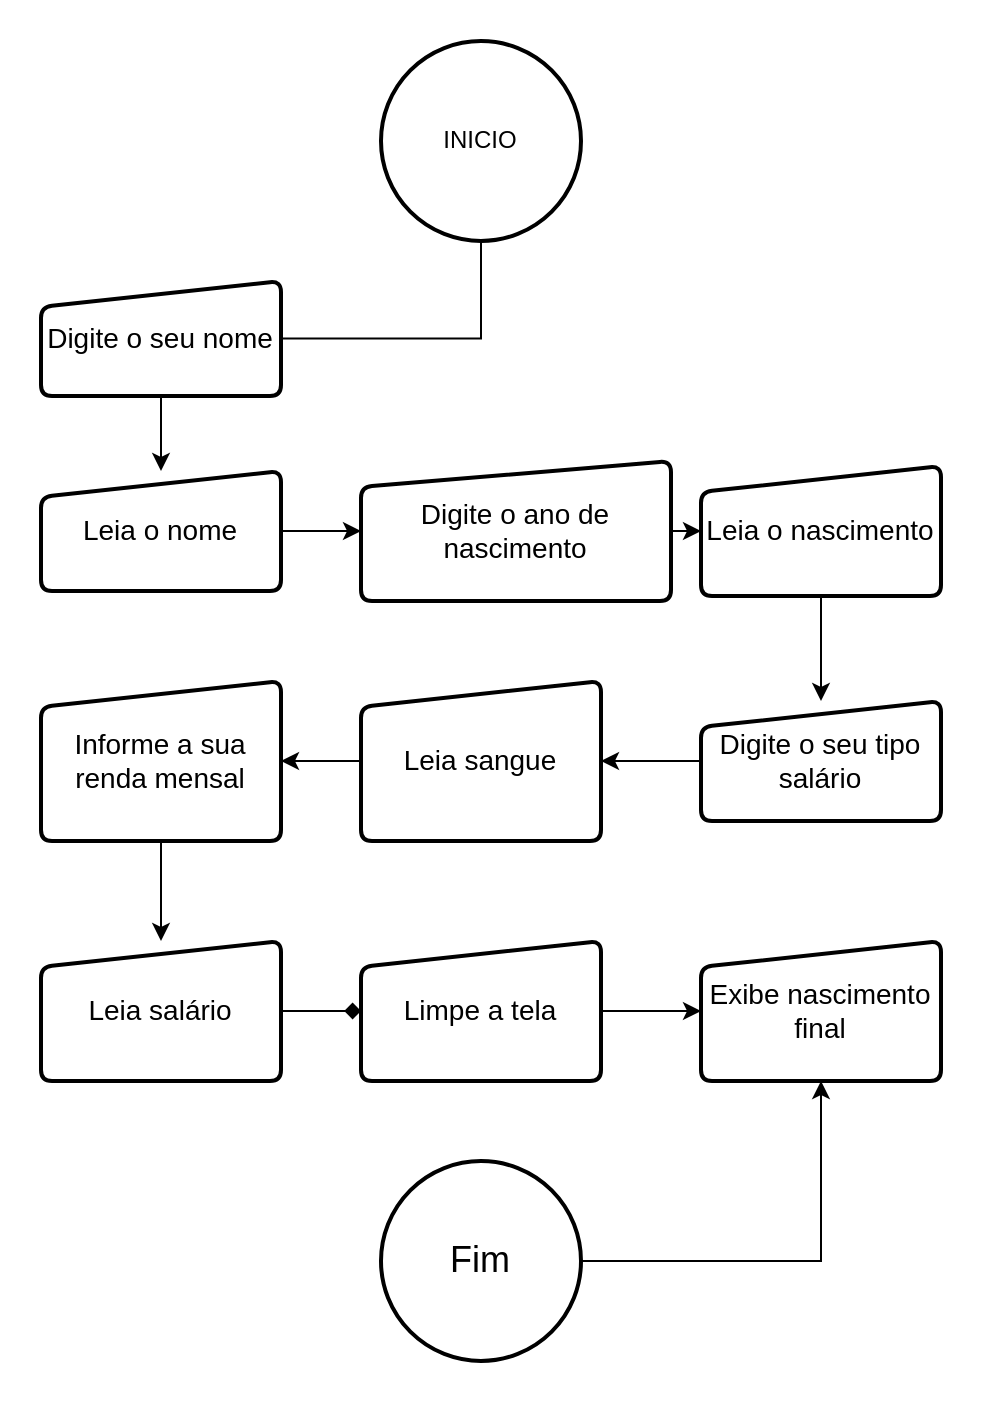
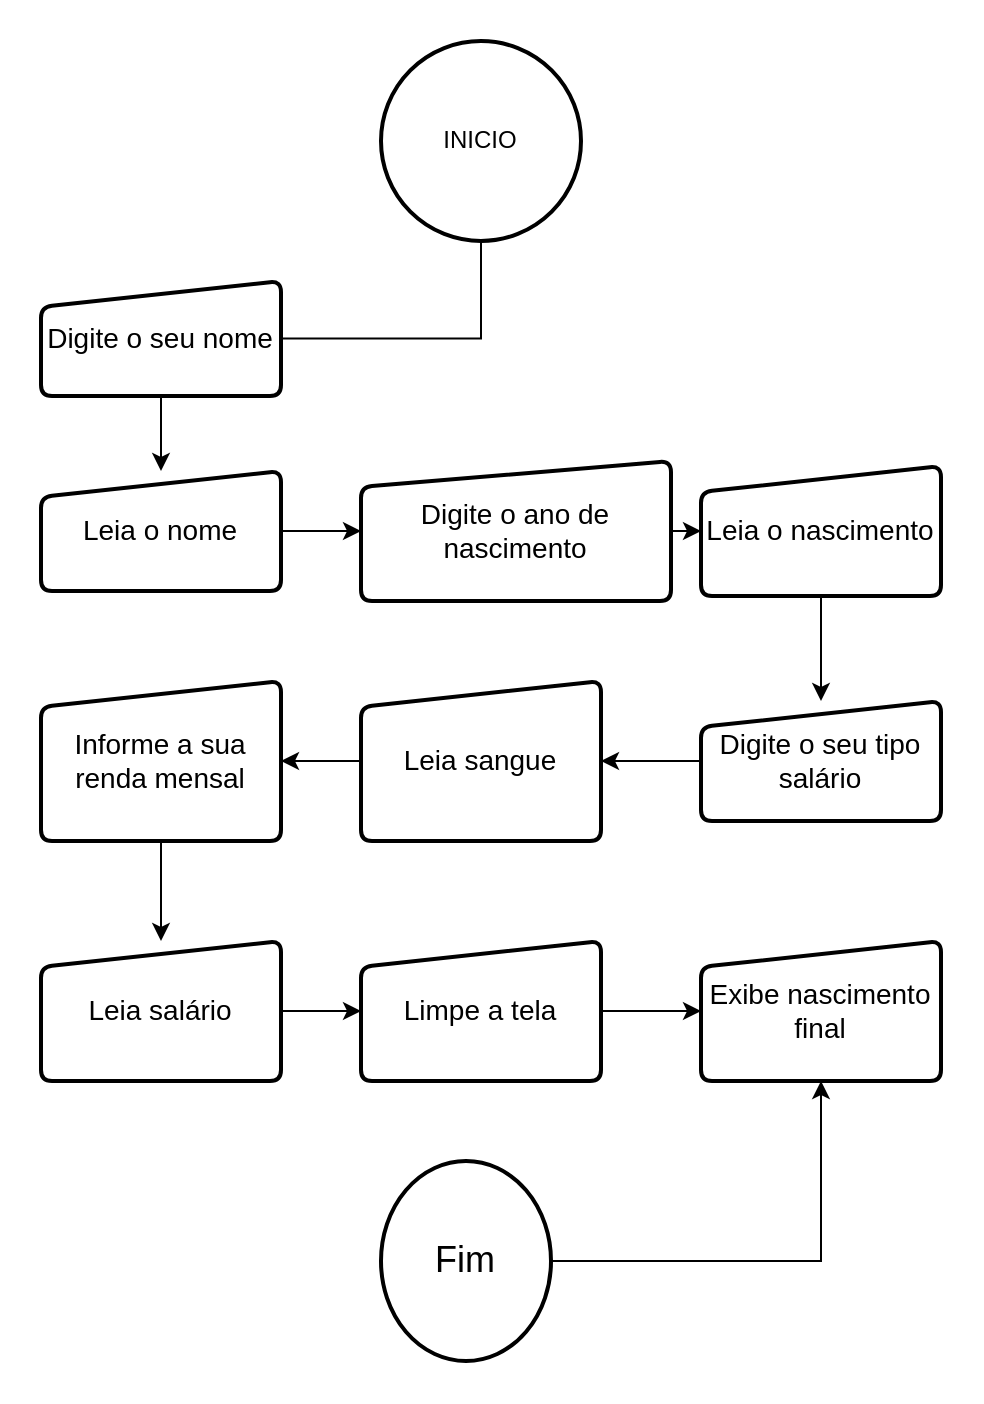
edge "Leia salário" -> "Limpe a tela": arrowhead diamond -> classic
node "Fim": size 200x200 -> 170x200
